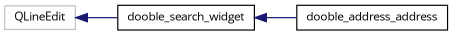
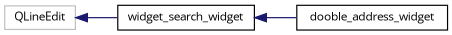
node "dooble_search_widget": label "dooble_search_widget" -> "widget_search_widget"
node "dooble_address_address": label "dooble_address_address" -> "dooble_address_widget"
